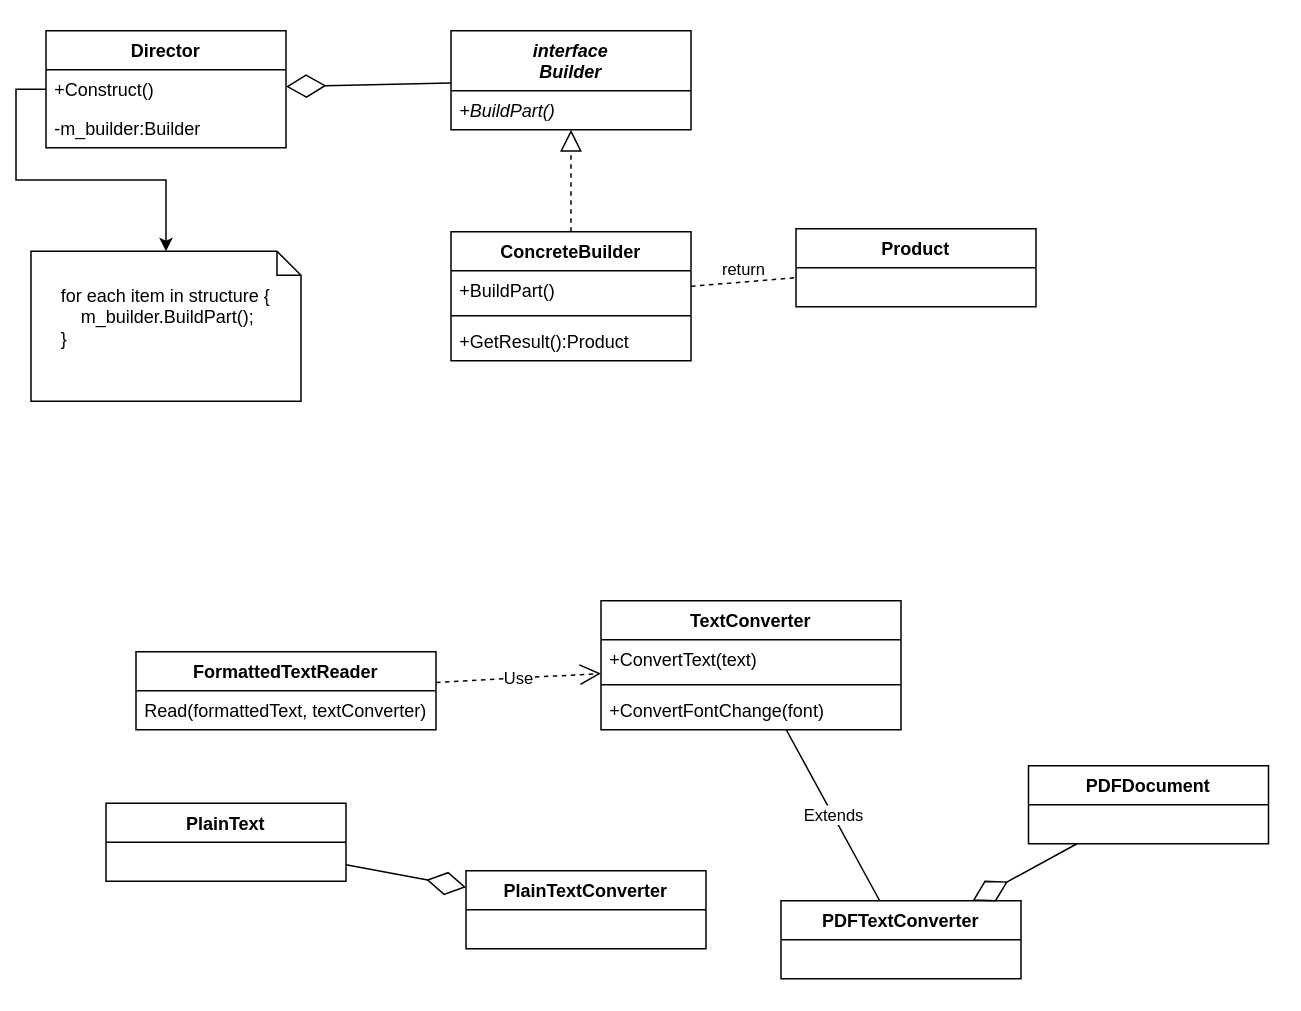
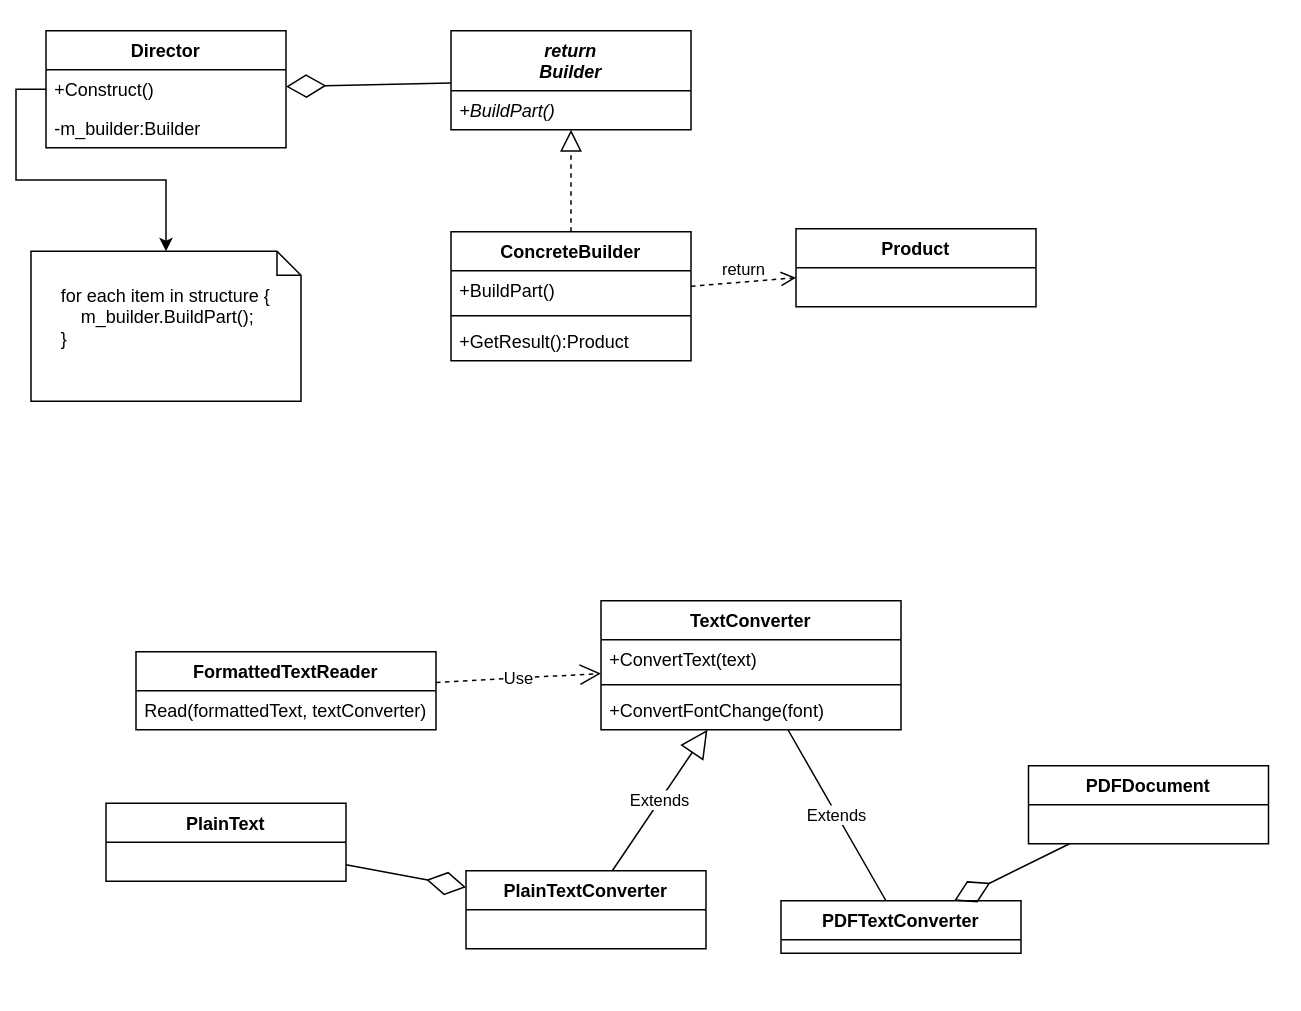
node "interface Builder": label "interface Builder" -> "return Builder"
edge "Product" -- "ConcreteBuilder": arrowhead none -> open
edge "PlainTextConverter" -> "TextConverter": added, label "Extends"
node "PDFTextConverter": size 240x78 -> 240x53
